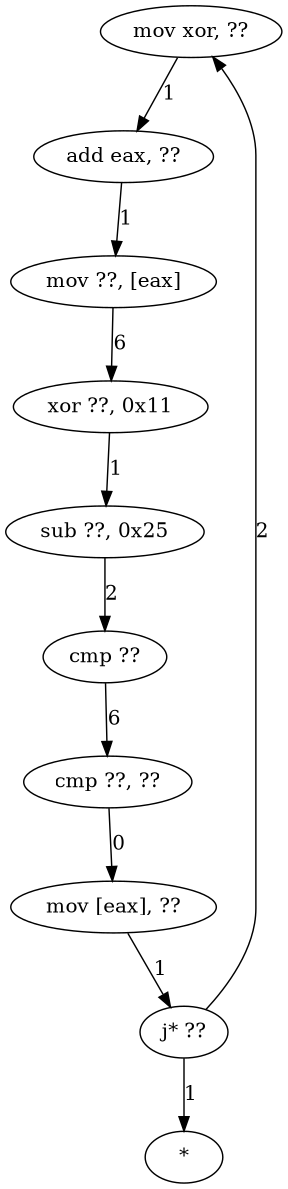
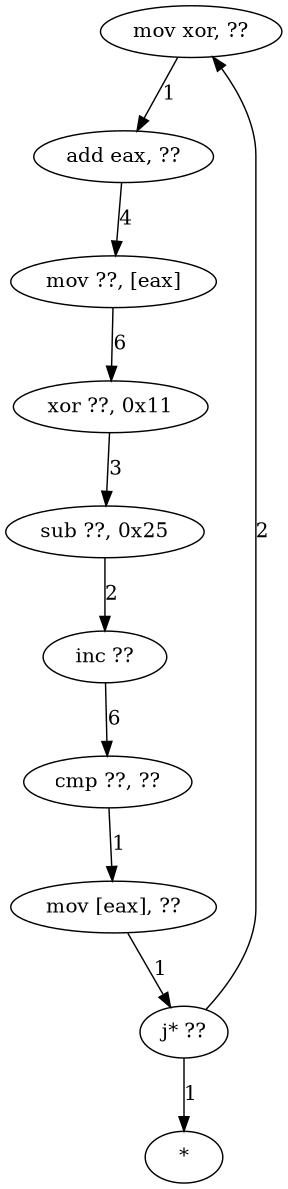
edge "add eax, ??" -> "mov ??, [eax]": label "1" -> "4"
edge "xor ??, 0x11" -> "sub ??, 0x25": label "1" -> "3"
node "cmp ??": label "cmp ??" -> "inc ??"
edge "cmp ??, ??" -> "mov [eax], ??": label "0" -> "1"
